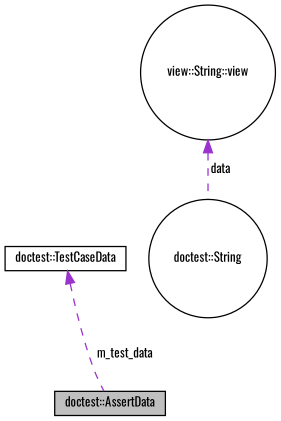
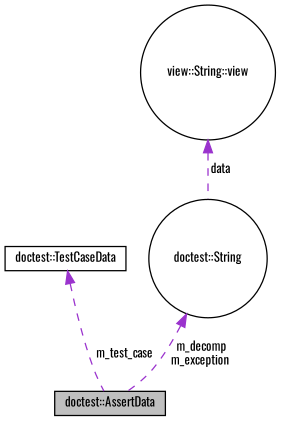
edge "doctest::AssertData" -> "doctest::TestCaseData": label " m_test_data" -> " m_test_case"
edge "doctest::AssertData" -> "doctest::String": added, label "m_decomp m_exception"
